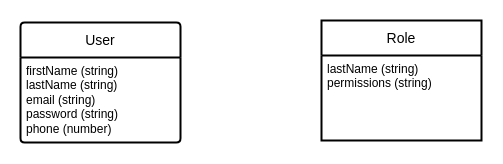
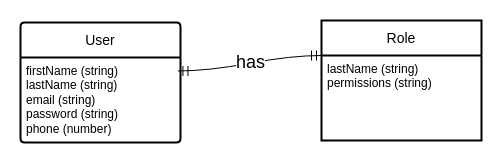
edge "User" -- "lastName (string) permissions (string)": added, label "has"
